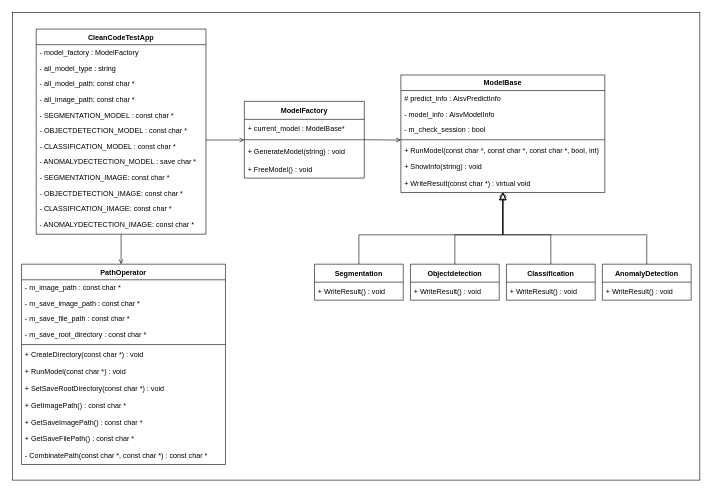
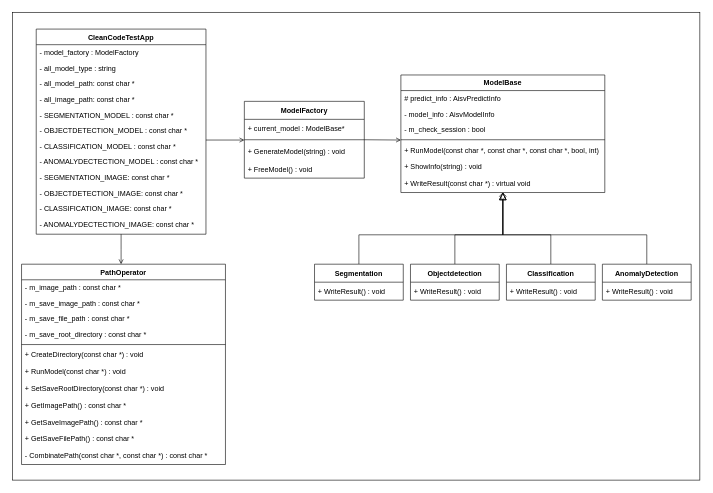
node "- ANOMALYDECTECTION_MODEL : save char *": label "- ANOMALYDECTECTION_MODEL : save char *" -> "- ANOMALYDECTECTION_MODEL : const char *"
